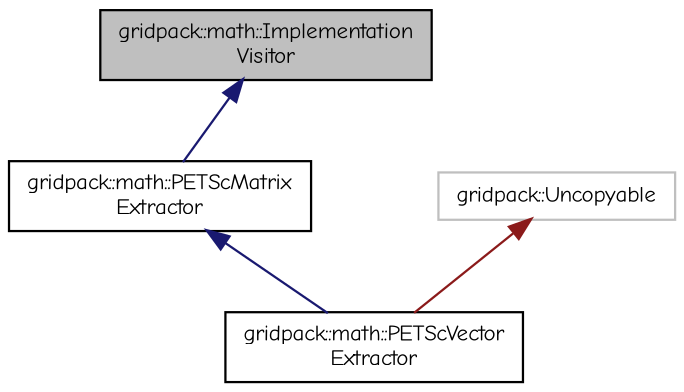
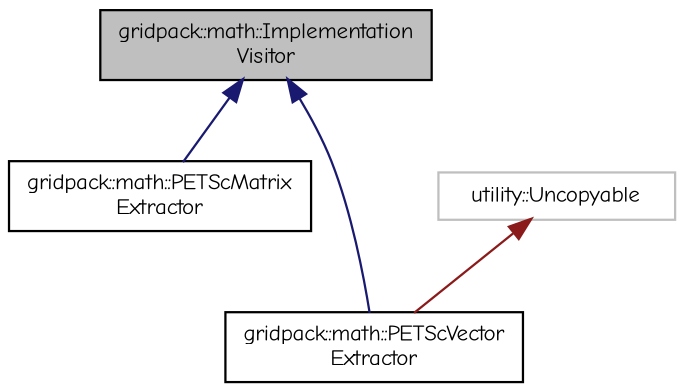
node "gridpack::Uncopyable": label "gridpack::Uncopyable" -> "utility::Uncopyable"
edge "gridpack::math::PETScVector Extractor" -> "gridpack::math::PETScMatrix Extractor": now "gridpack::math::PETScVector Extractor" -> "gridpack::math::Implementation Visitor"
